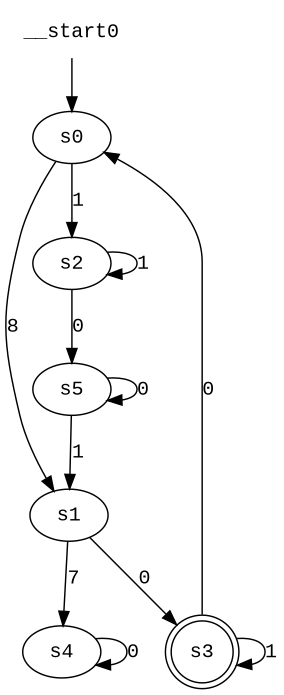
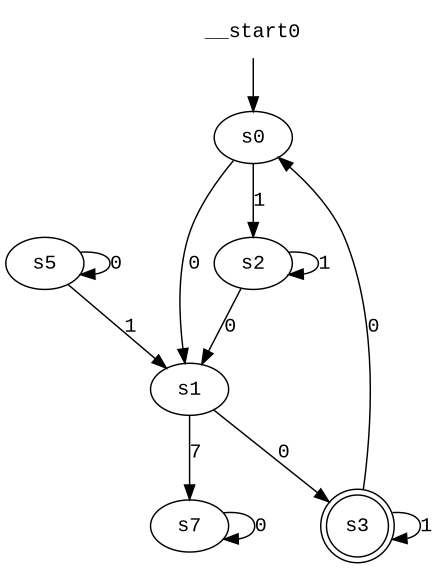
edge "s2" -> "s5": now "s2" -> "s1"
edge "s0" -> "s1": label "8" -> "0"
node "s4": label "s4" -> "s7"
